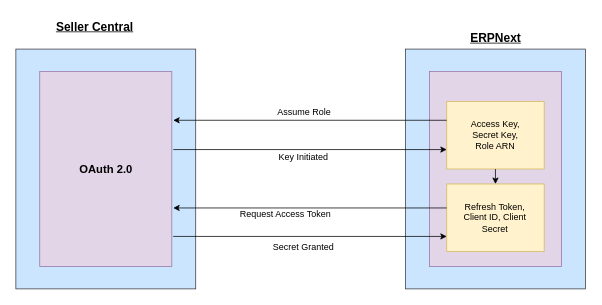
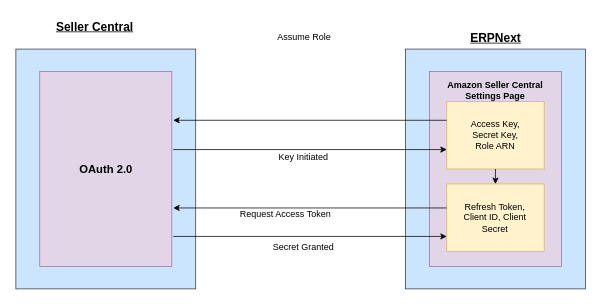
node "Amazon Seller Central Settings Page": added
node "Assume Role": moved (304, 113) -> (304, 38)
